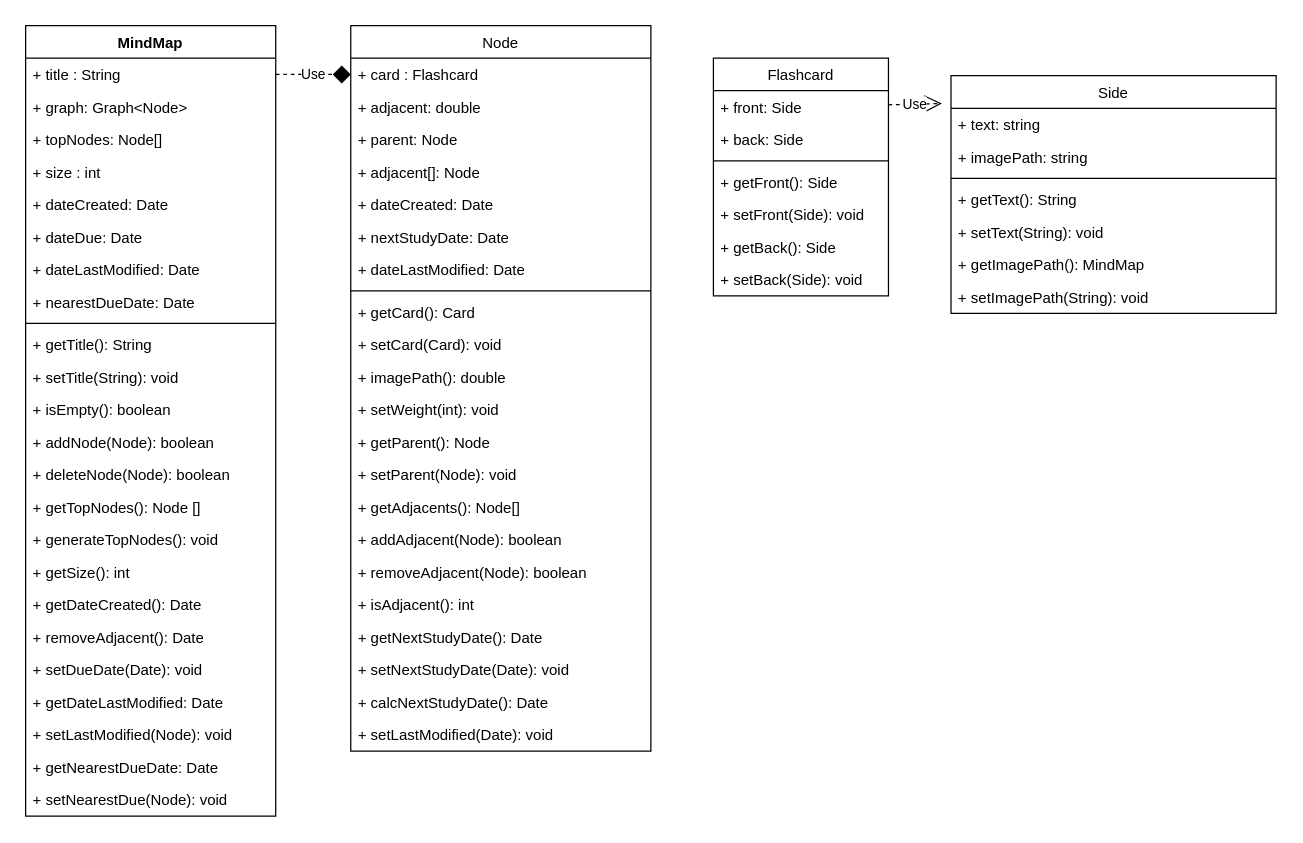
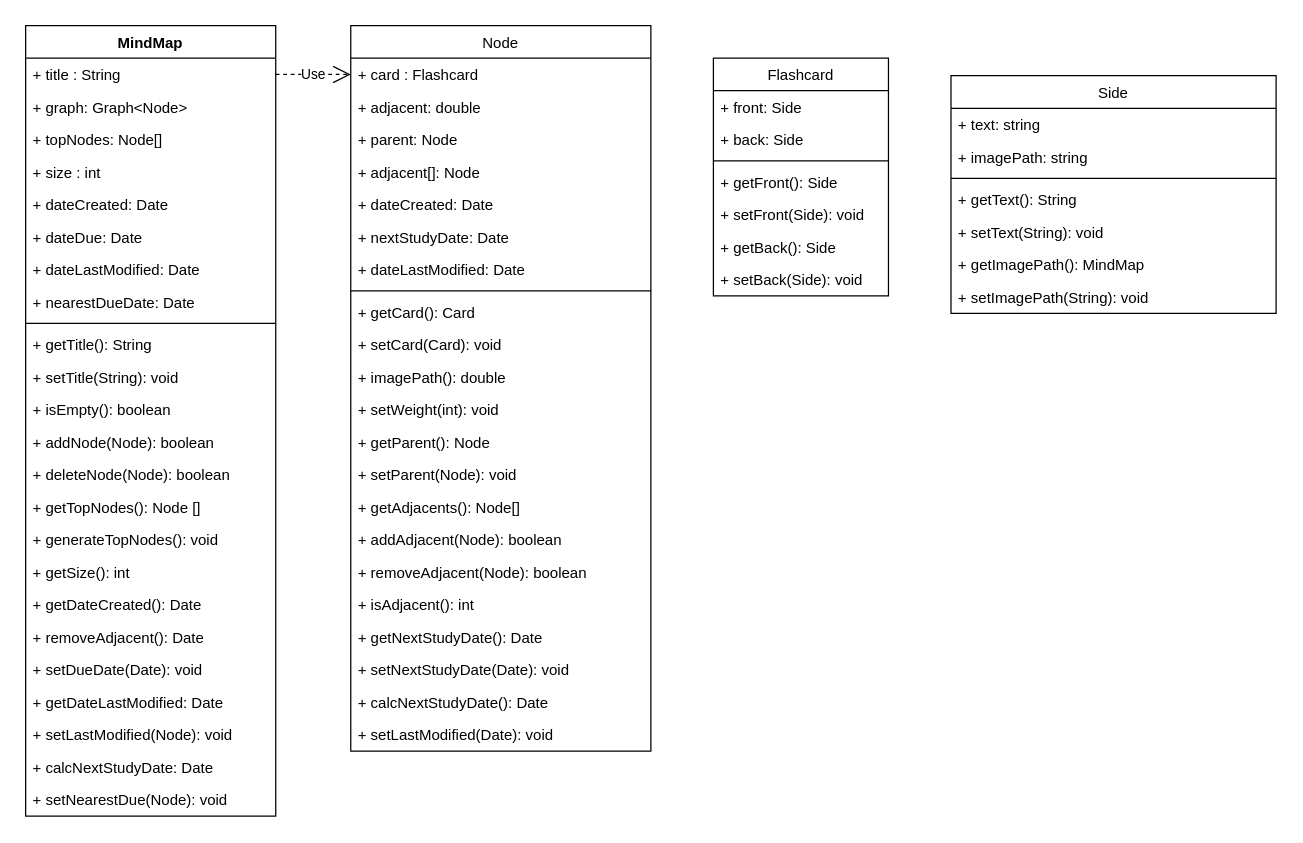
edge "+ title : String" -> "+ card : Flashcard": arrowhead diamond -> open
edge "+ front: Side" -> "+ text: string": removed, label "Use"
node "+ getNearestDueDate: Date": label "+ getNearestDueDate: Date" -> "+ calcNextStudyDate: Date"
